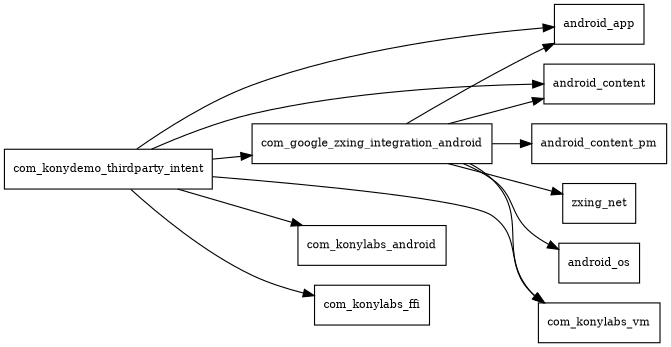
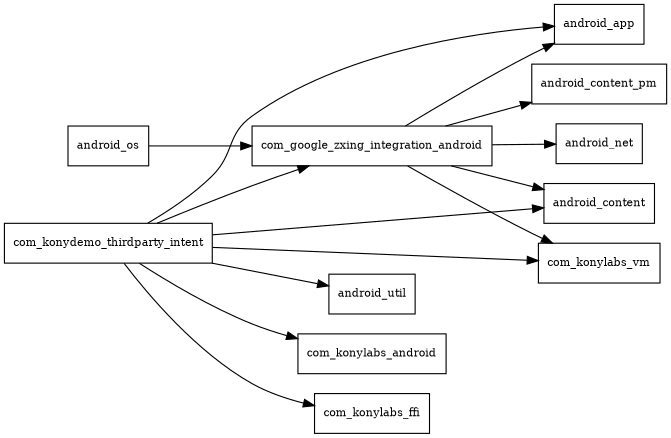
node "zxing_net": label "zxing_net" -> "android_net"
edge "com_google_zxing_integration_android" -> "android_os": reversed
node "android_util": added
